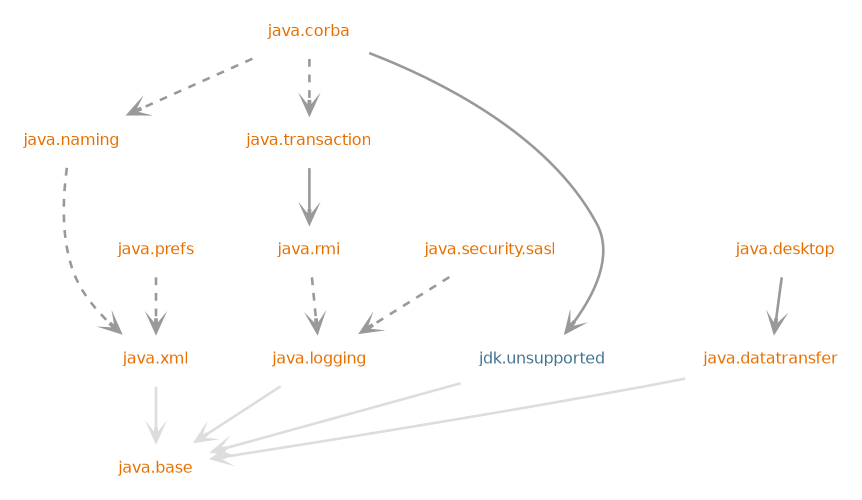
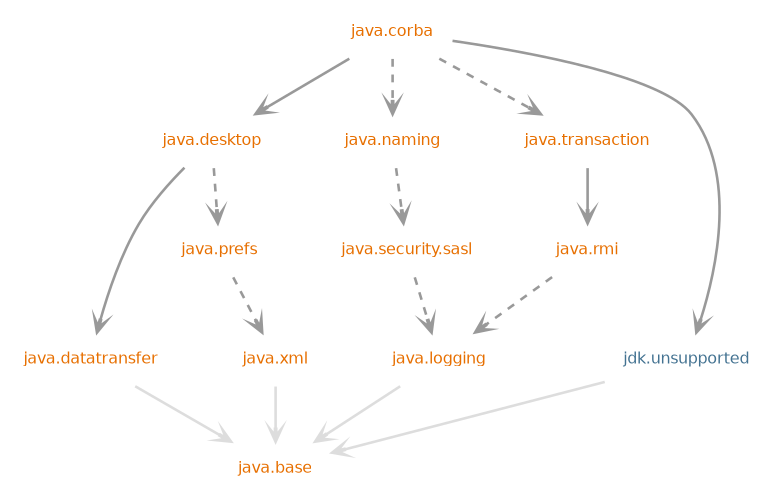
edge "java.corba" -> "java.desktop": added
edge "java.desktop" -> "java.prefs": added
edge "java.naming" -> "java.xml": now "java.naming" -> "java.security.sasl"
